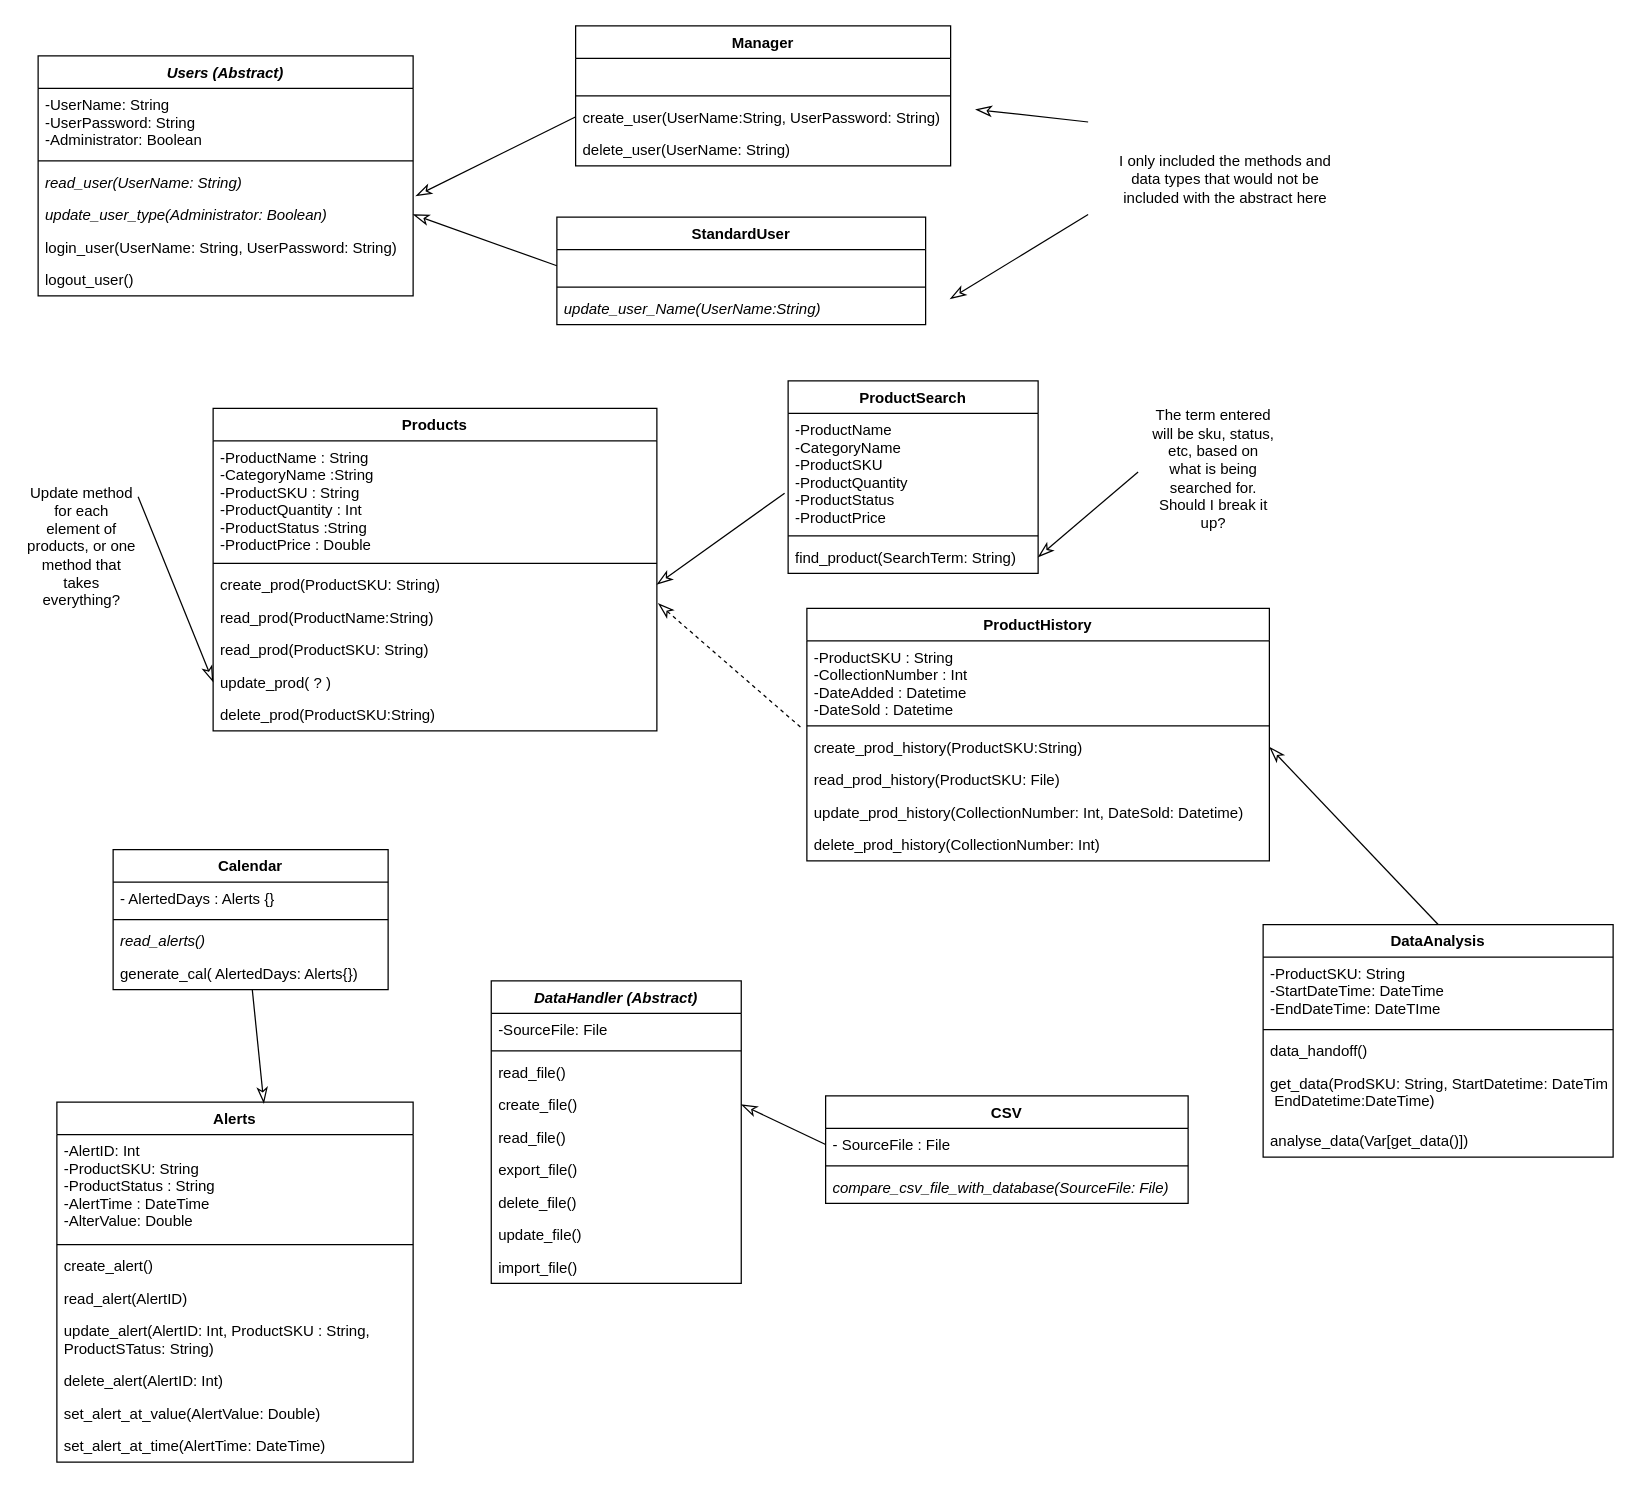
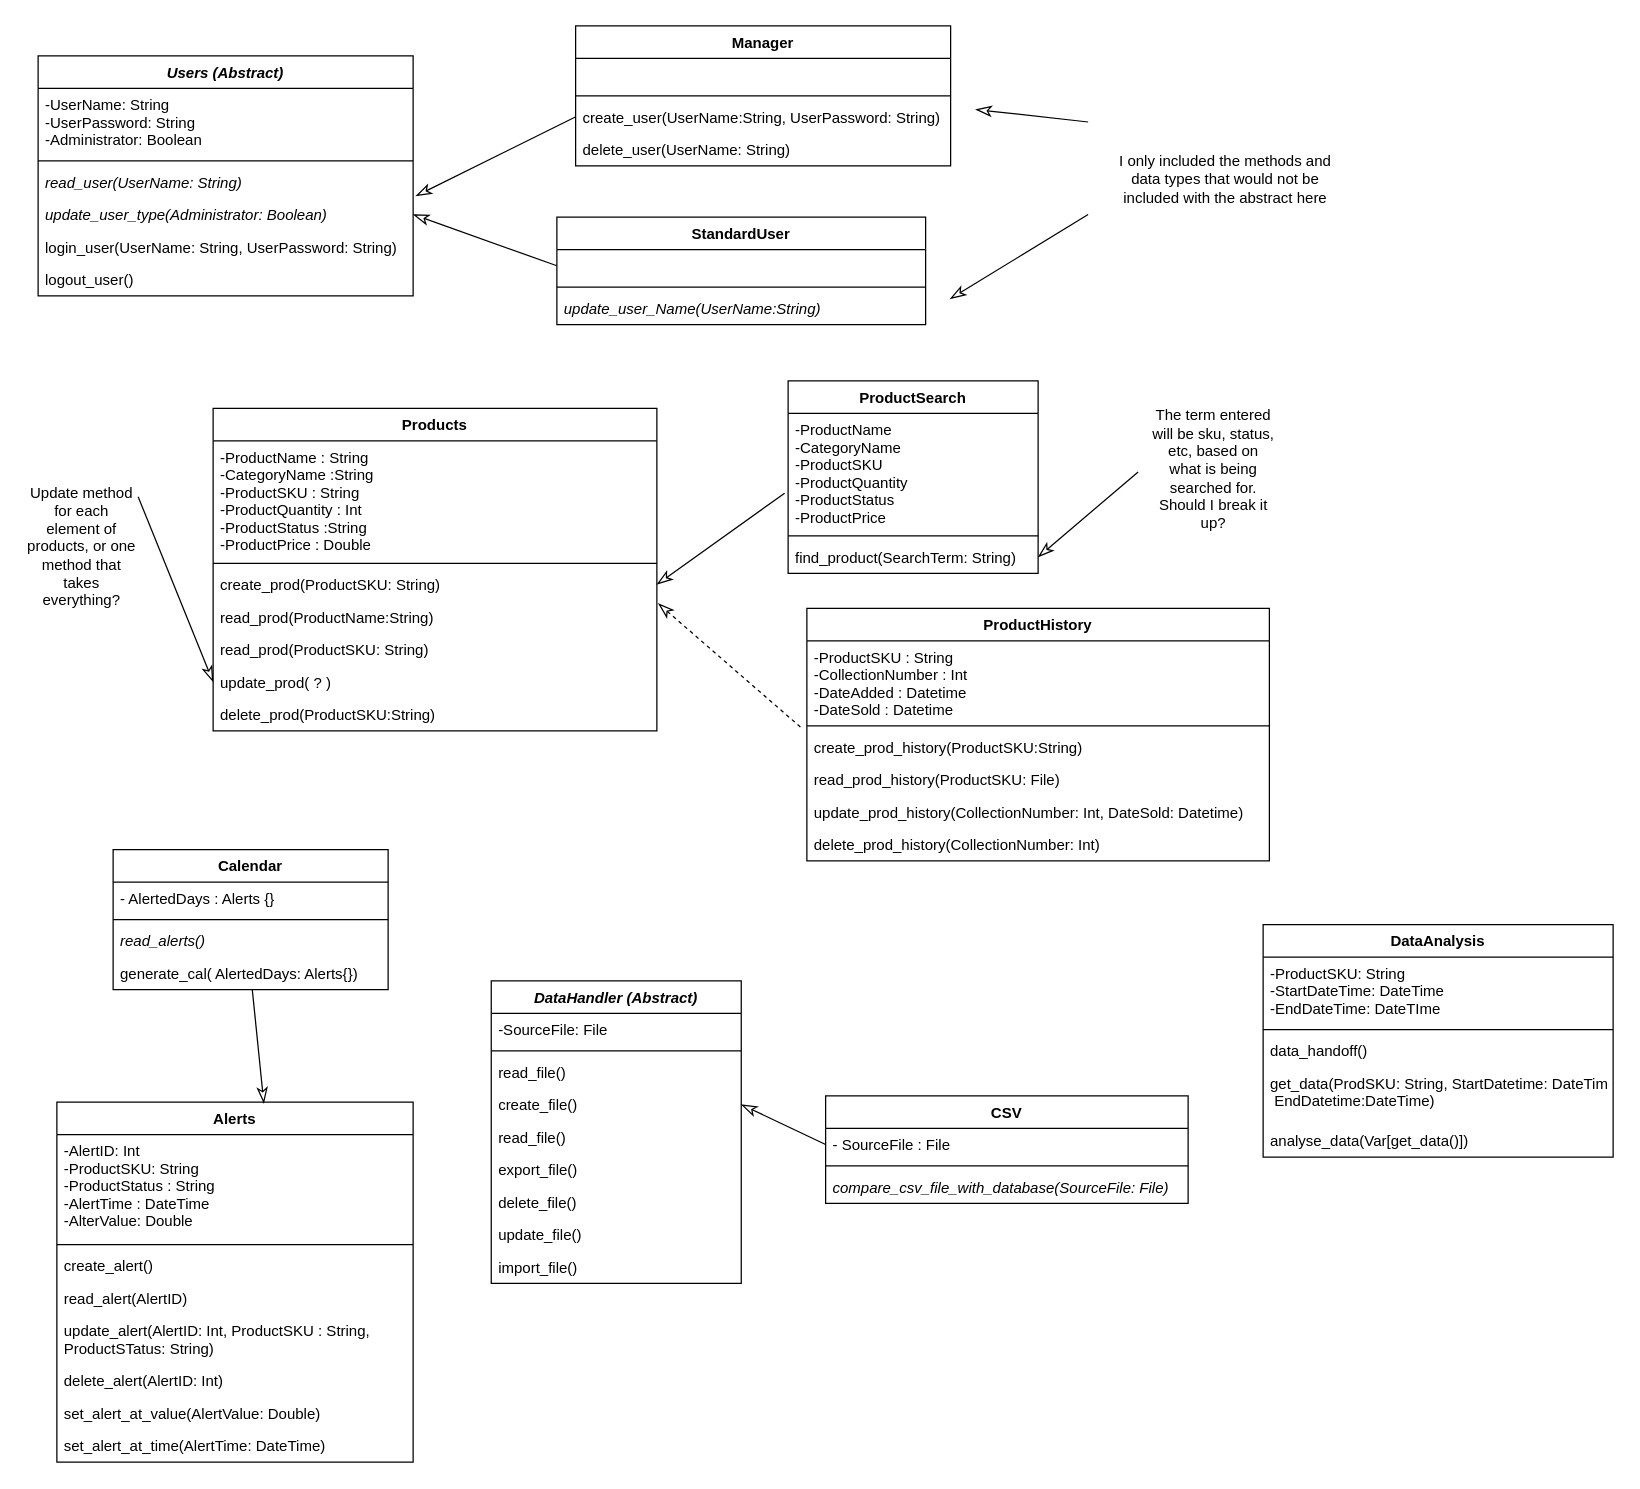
edge "DataAnalysis" -> "create_prod_history(ProductSKU:String)": removed
